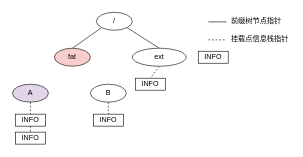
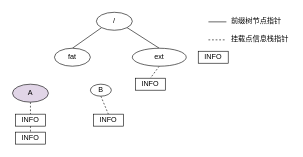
node "fat": fillcolor #f8cecc -> #ffffff
node "B": size 36x18 -> 21x12
